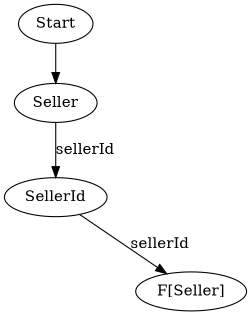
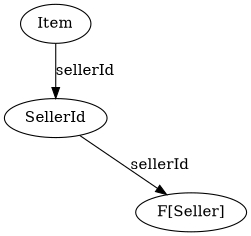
node "Start": removed
node "Seller": label "Seller" -> "Item"
